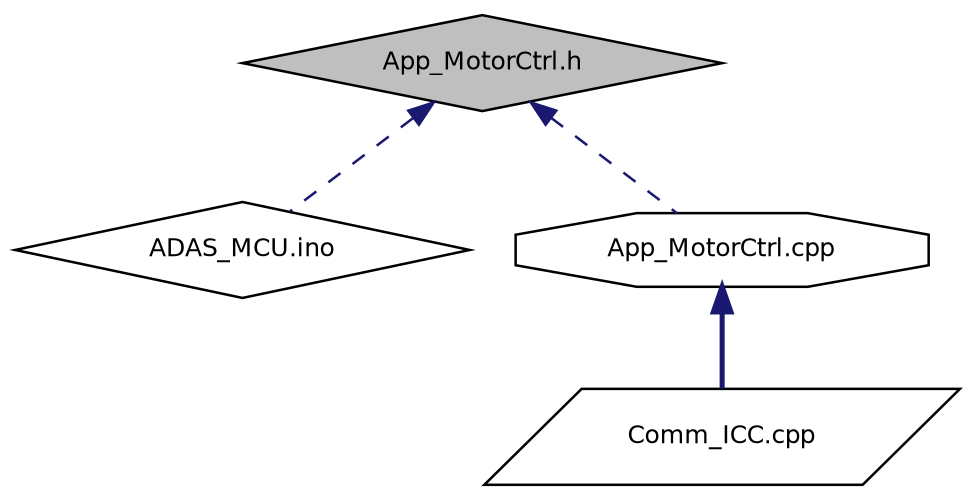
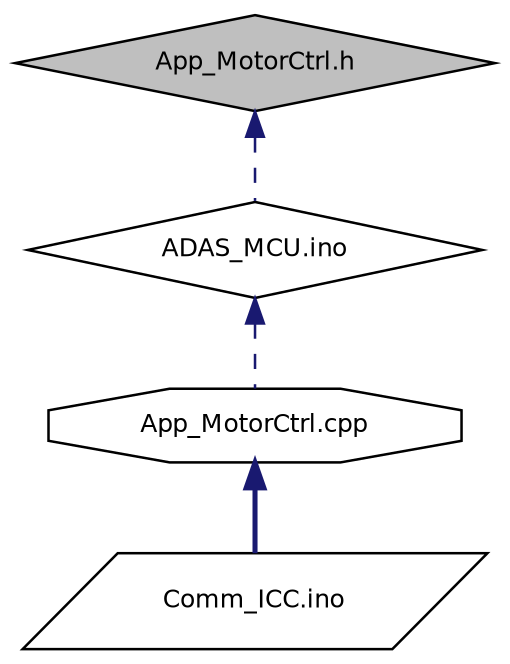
edge "App_MotorCtrl.cpp" -> "App_MotorCtrl.h": now "App_MotorCtrl.cpp" -> "ADAS_MCU.ino"
node "Comm_ICC.cpp": label "Comm_ICC.cpp" -> "Comm_ICC.ino"
